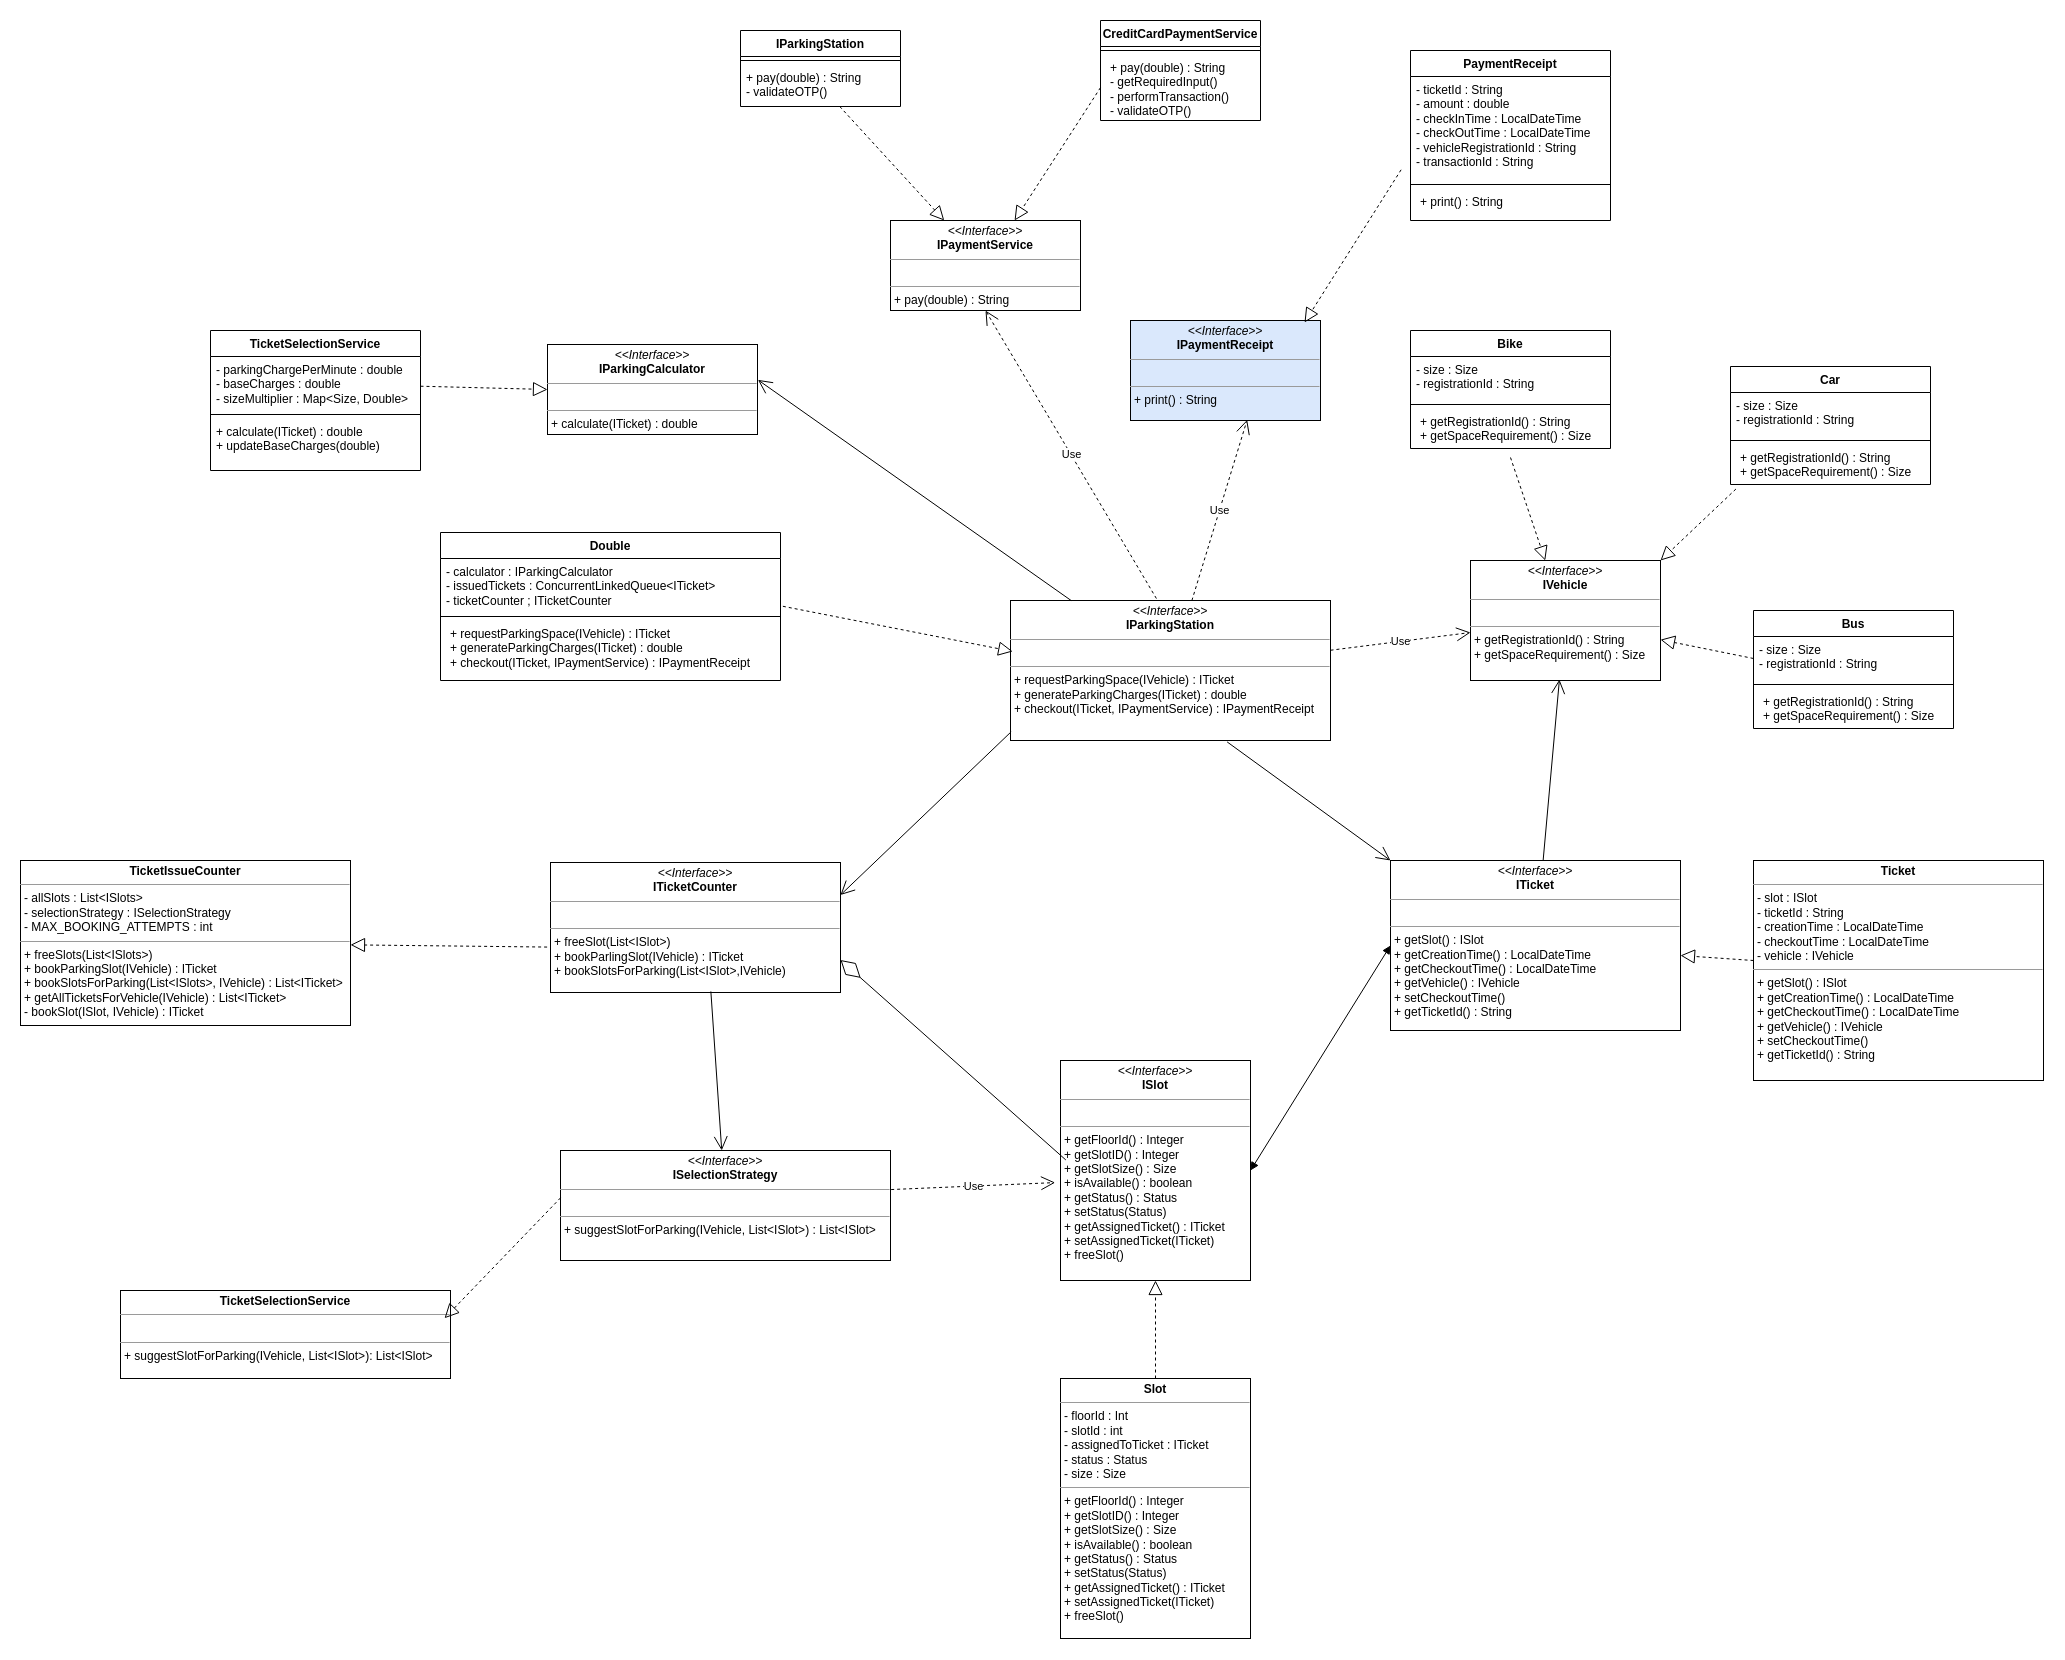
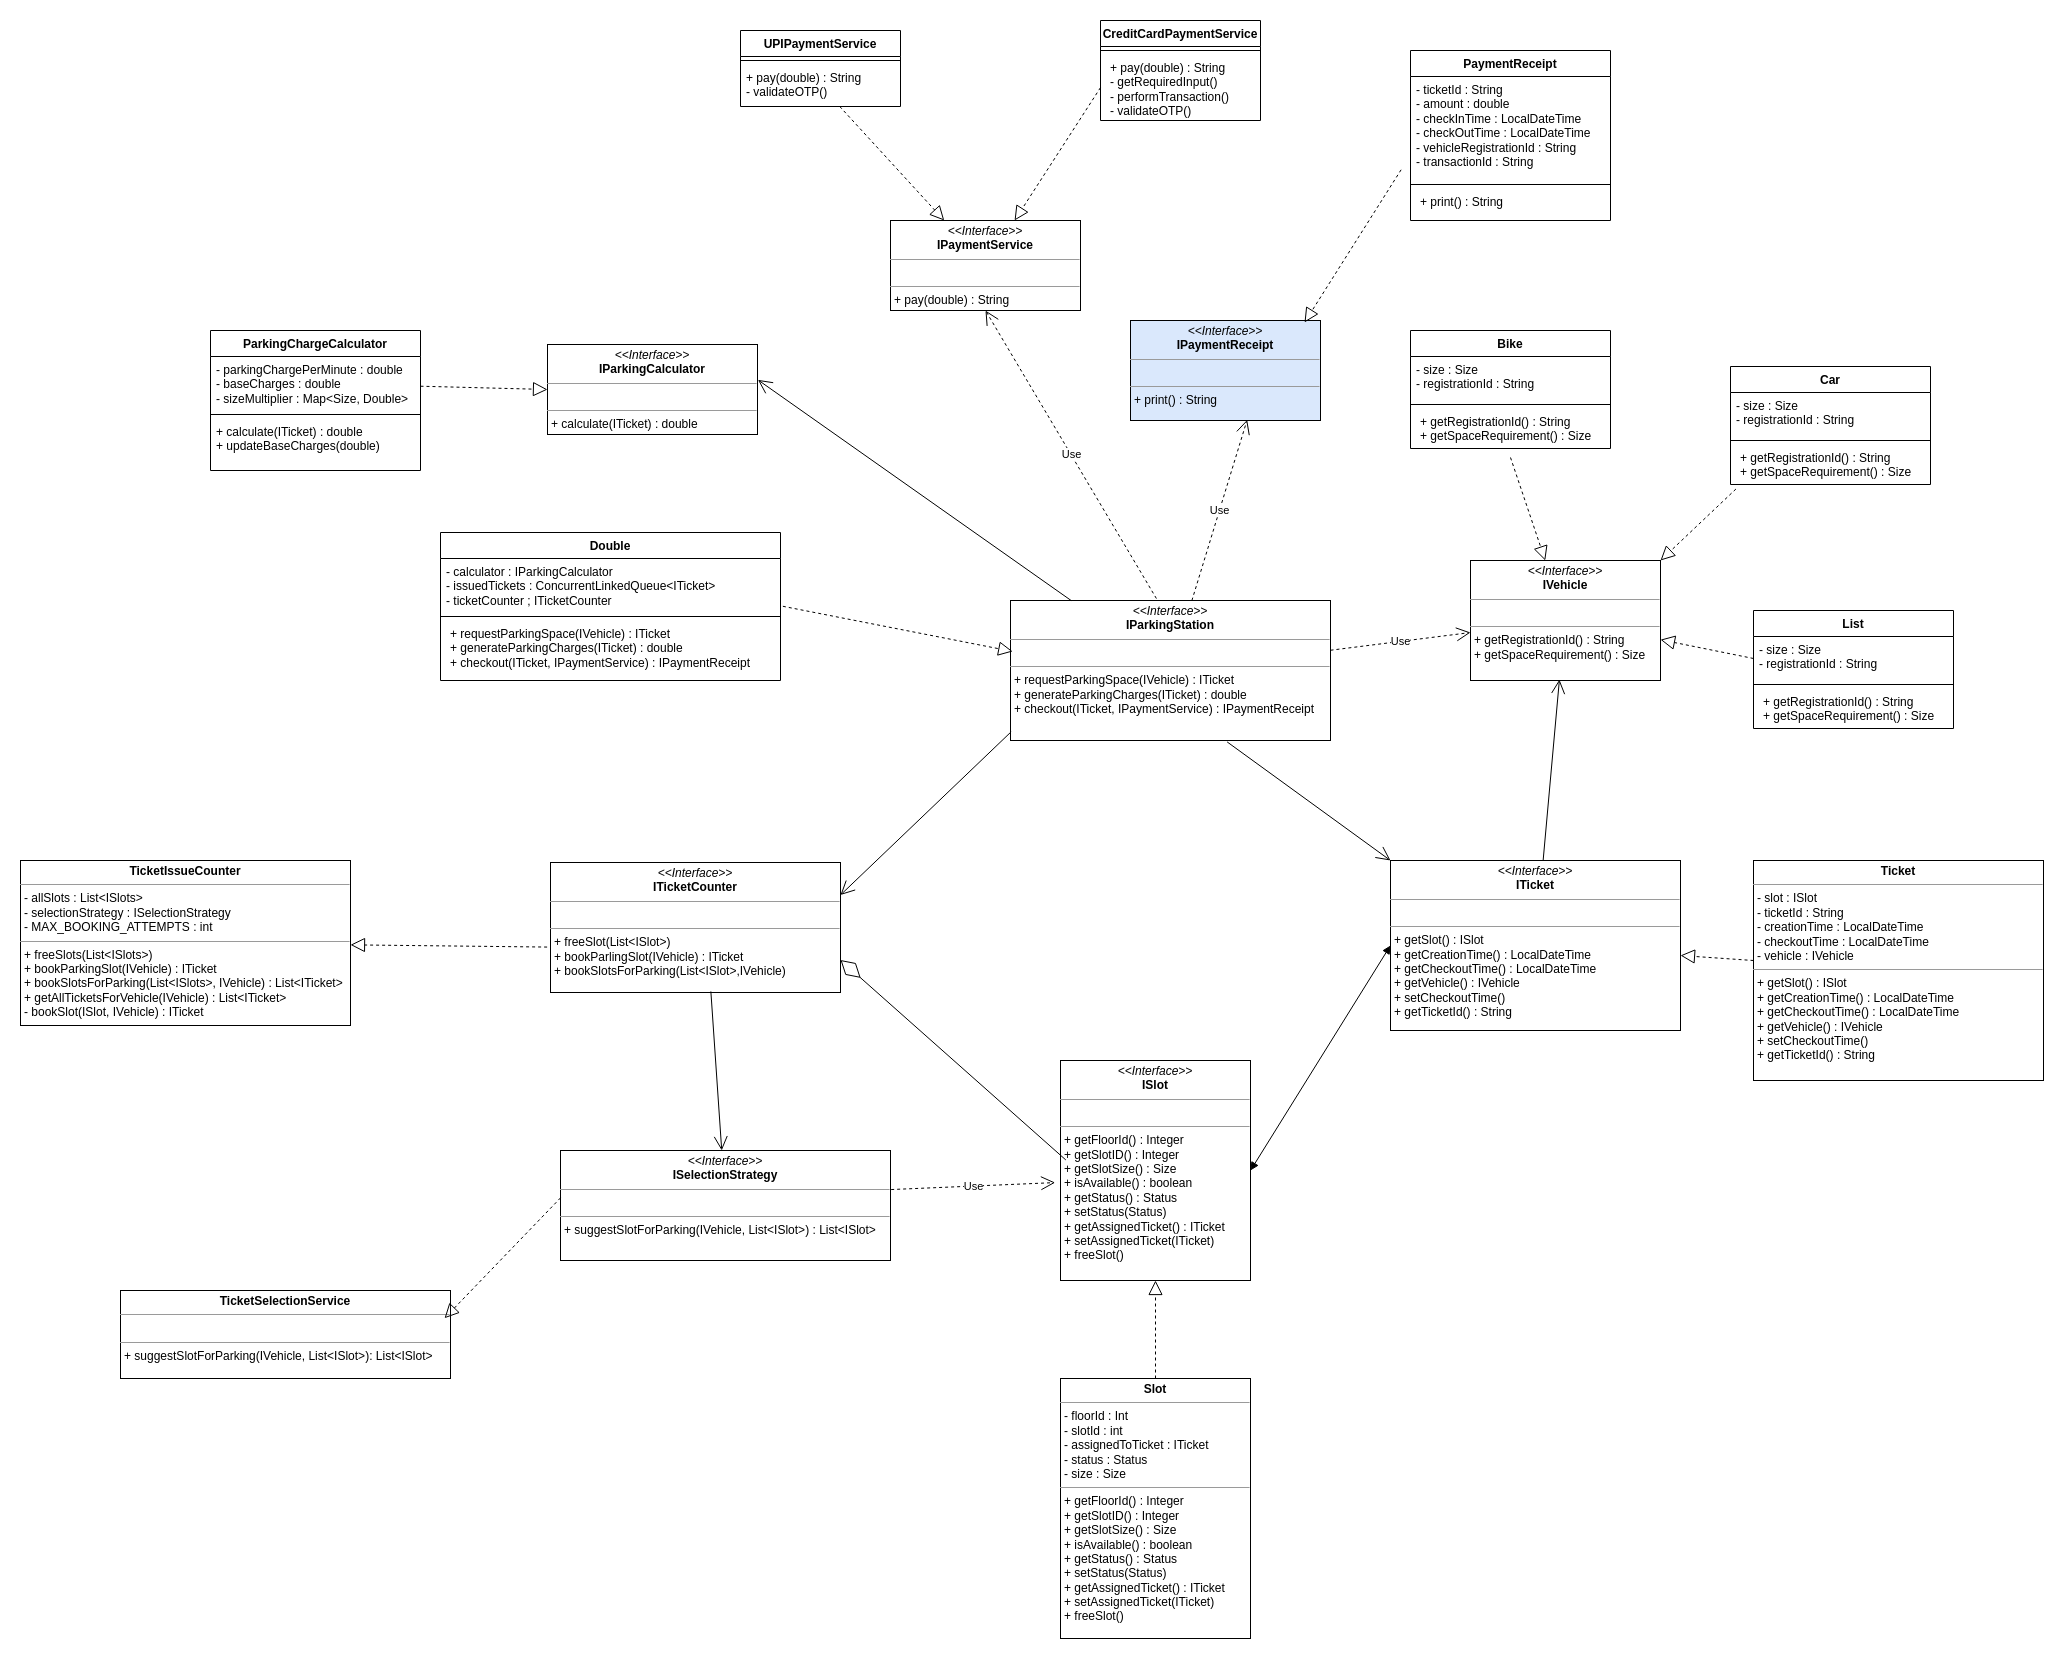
node "IParkingStation": label "IParkingStation" -> "UPIPaymentService"
node "TicketSelectionService": label "TicketSelectionService" -> "ParkingChargeCalculator"
node "Bus": label "Bus" -> "List"
